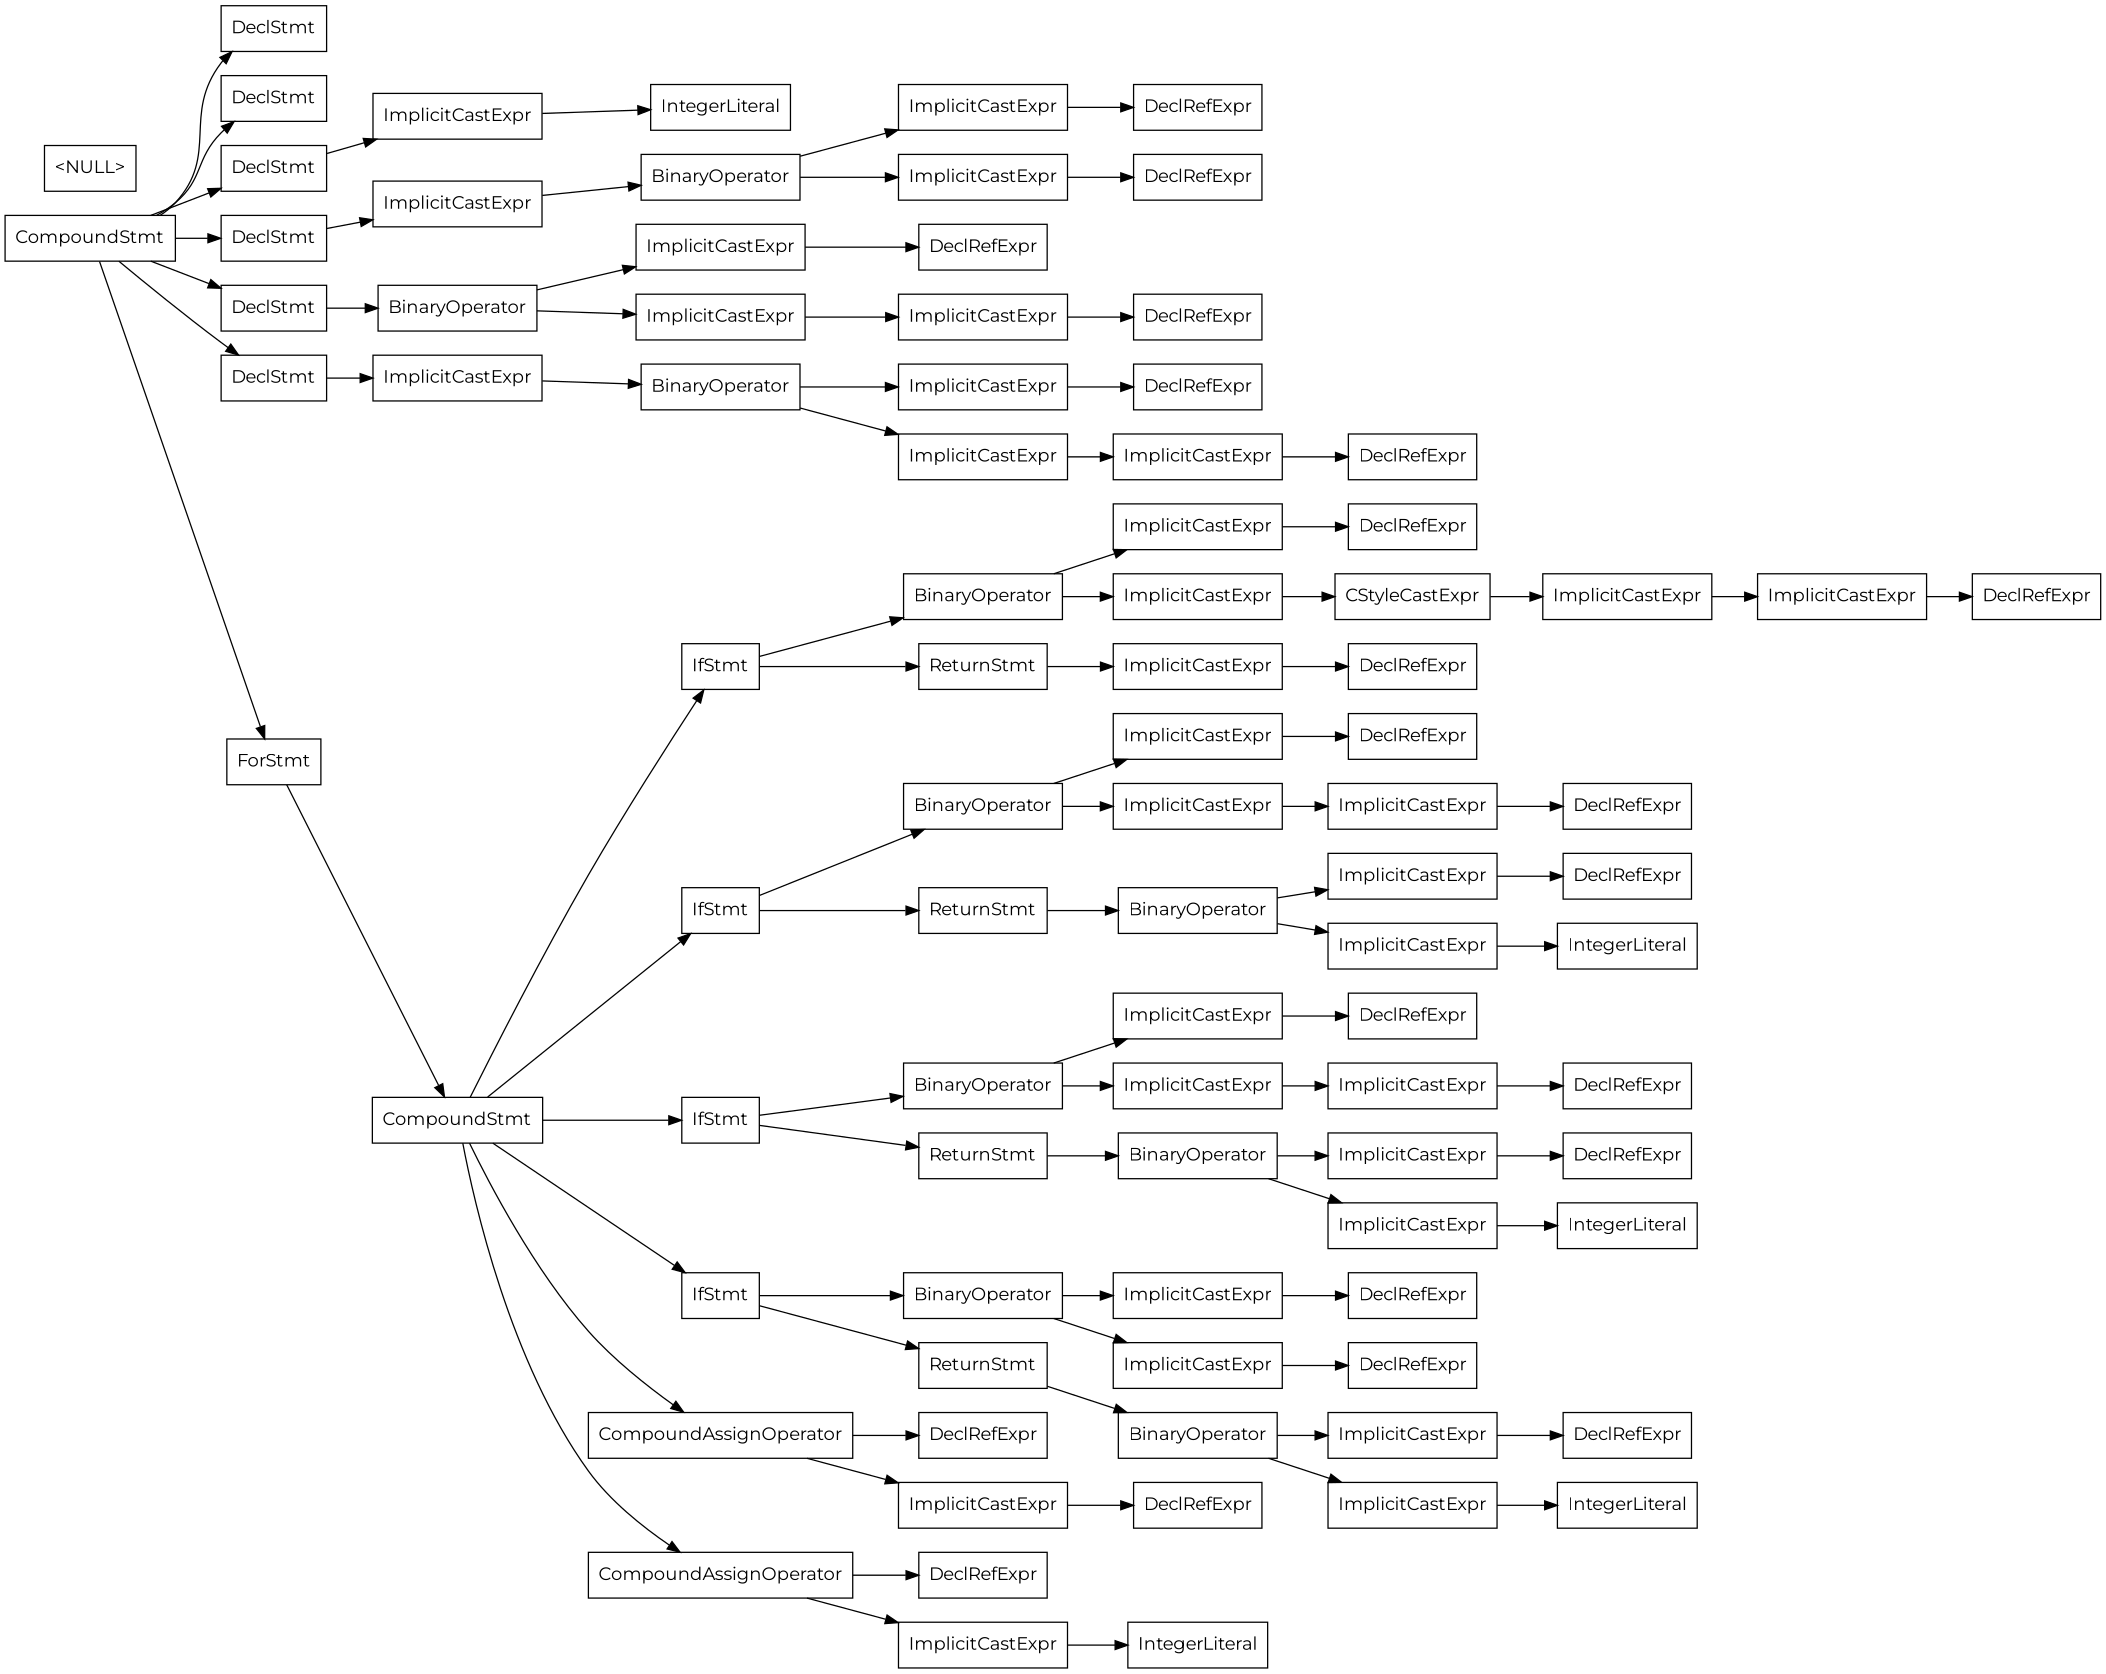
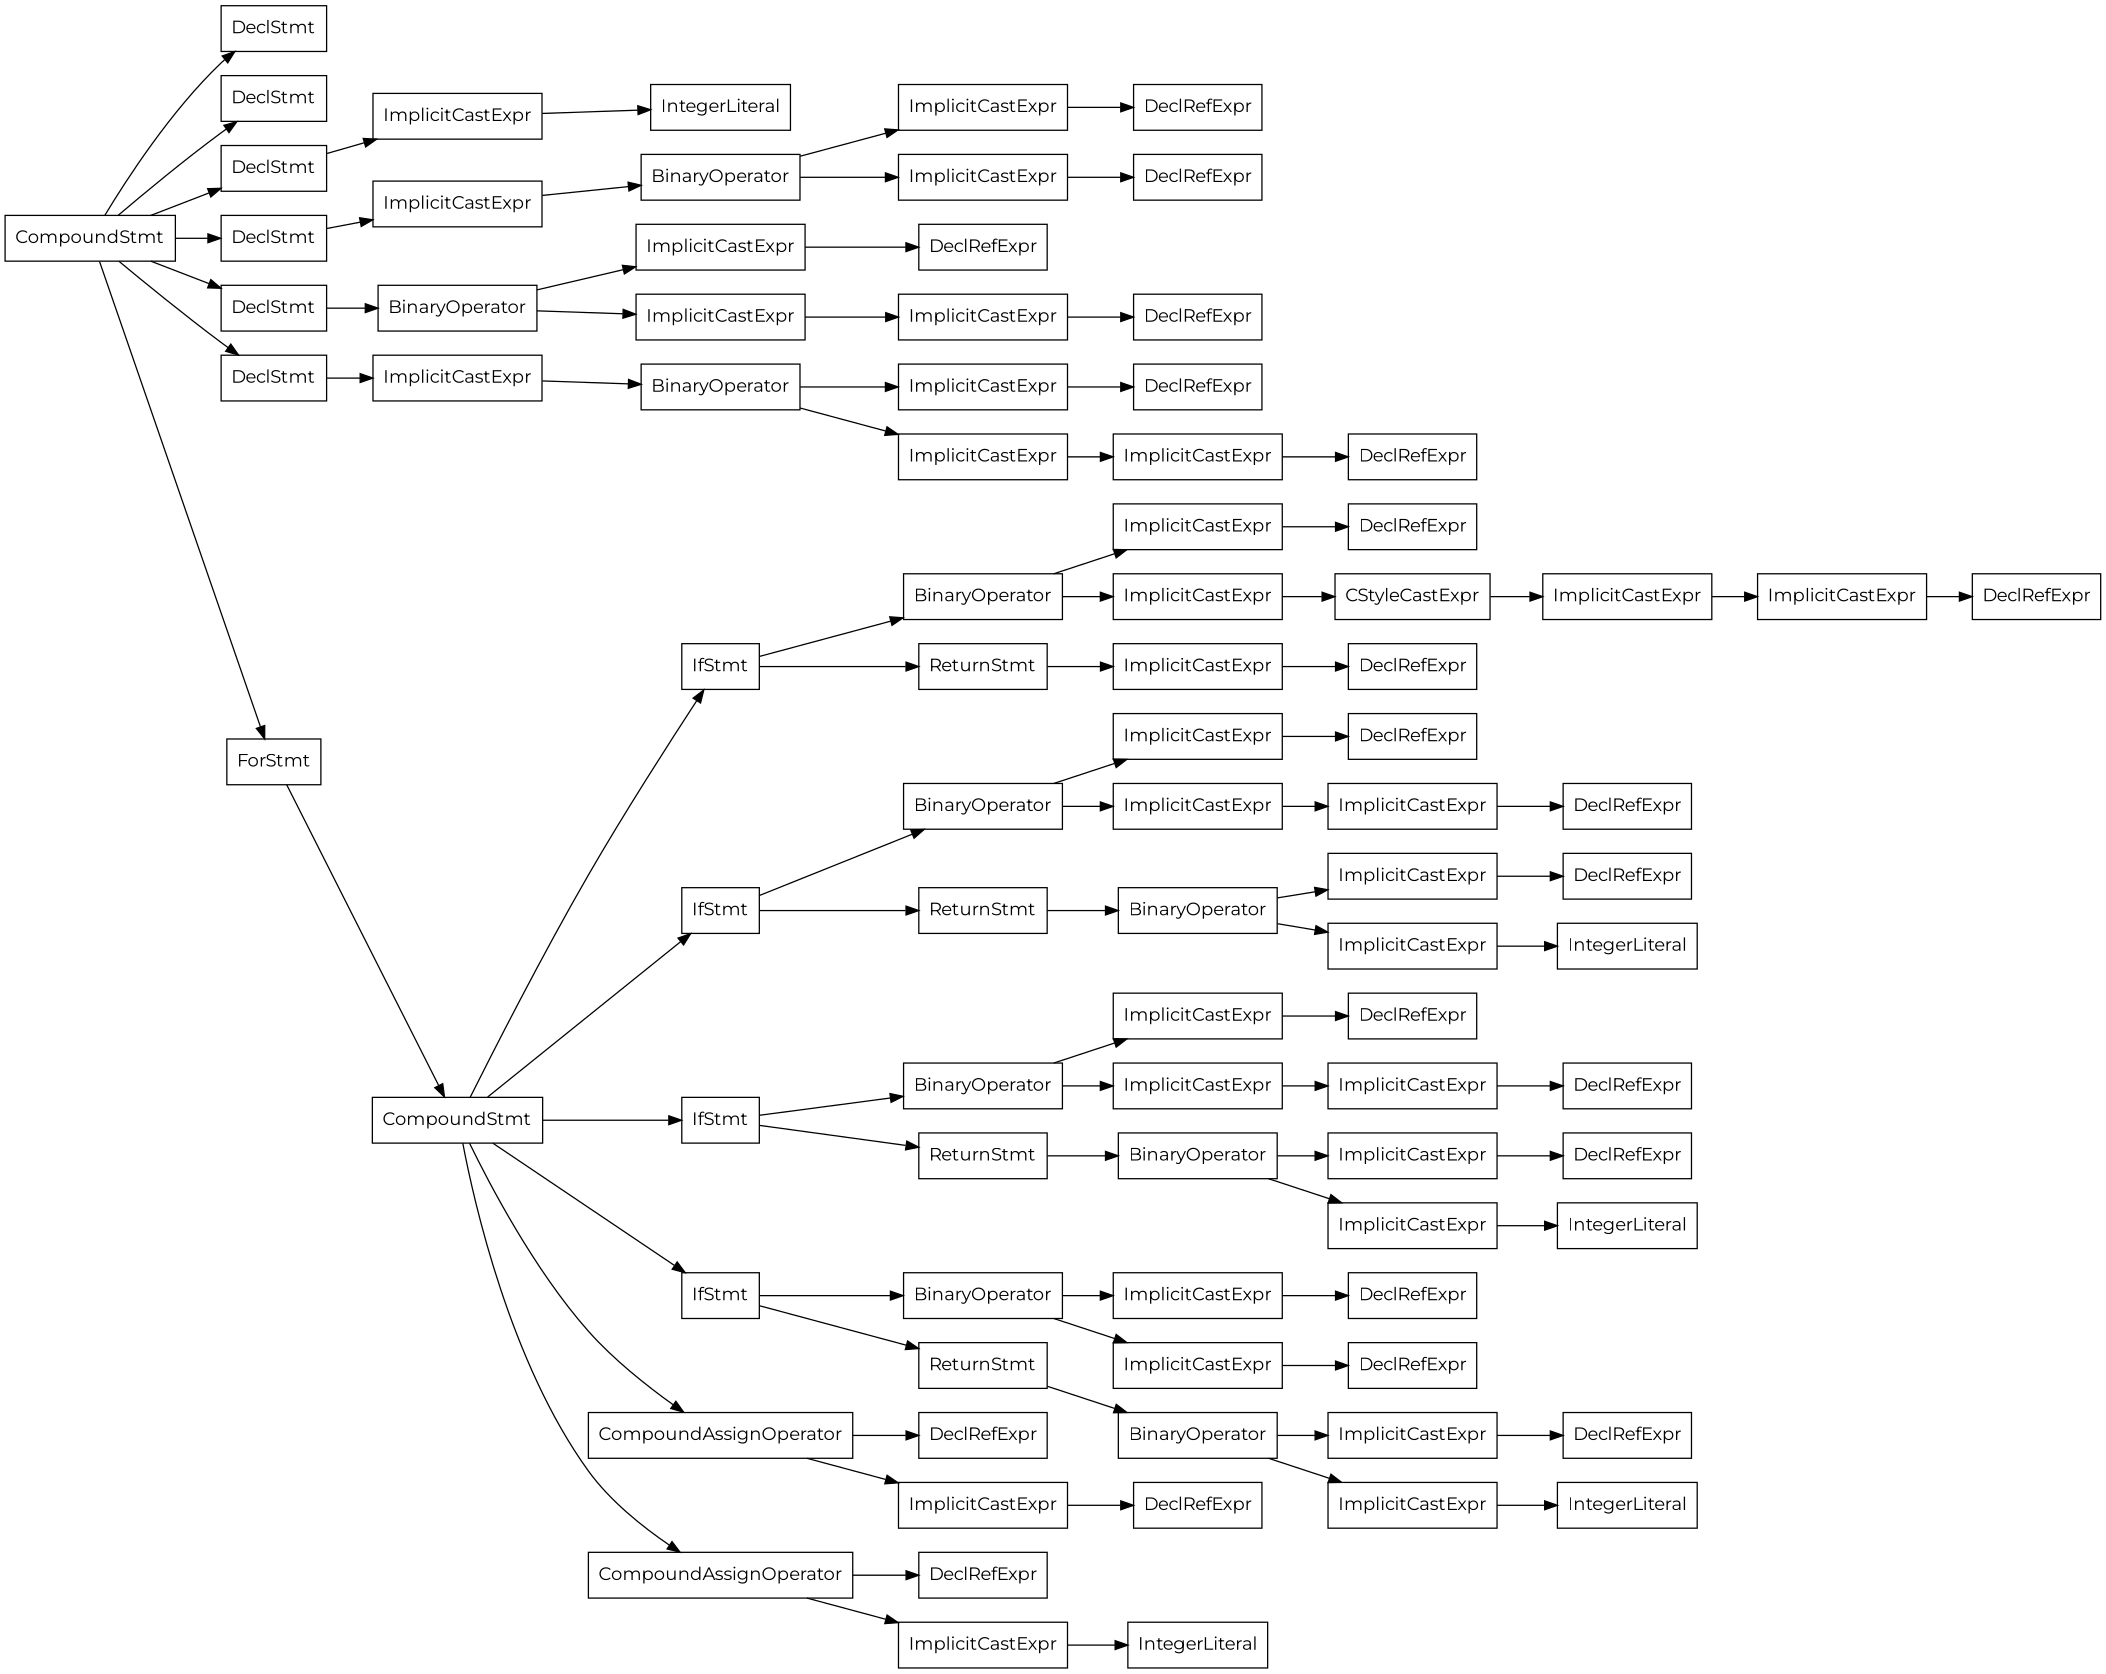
node "<NULL>": removed
